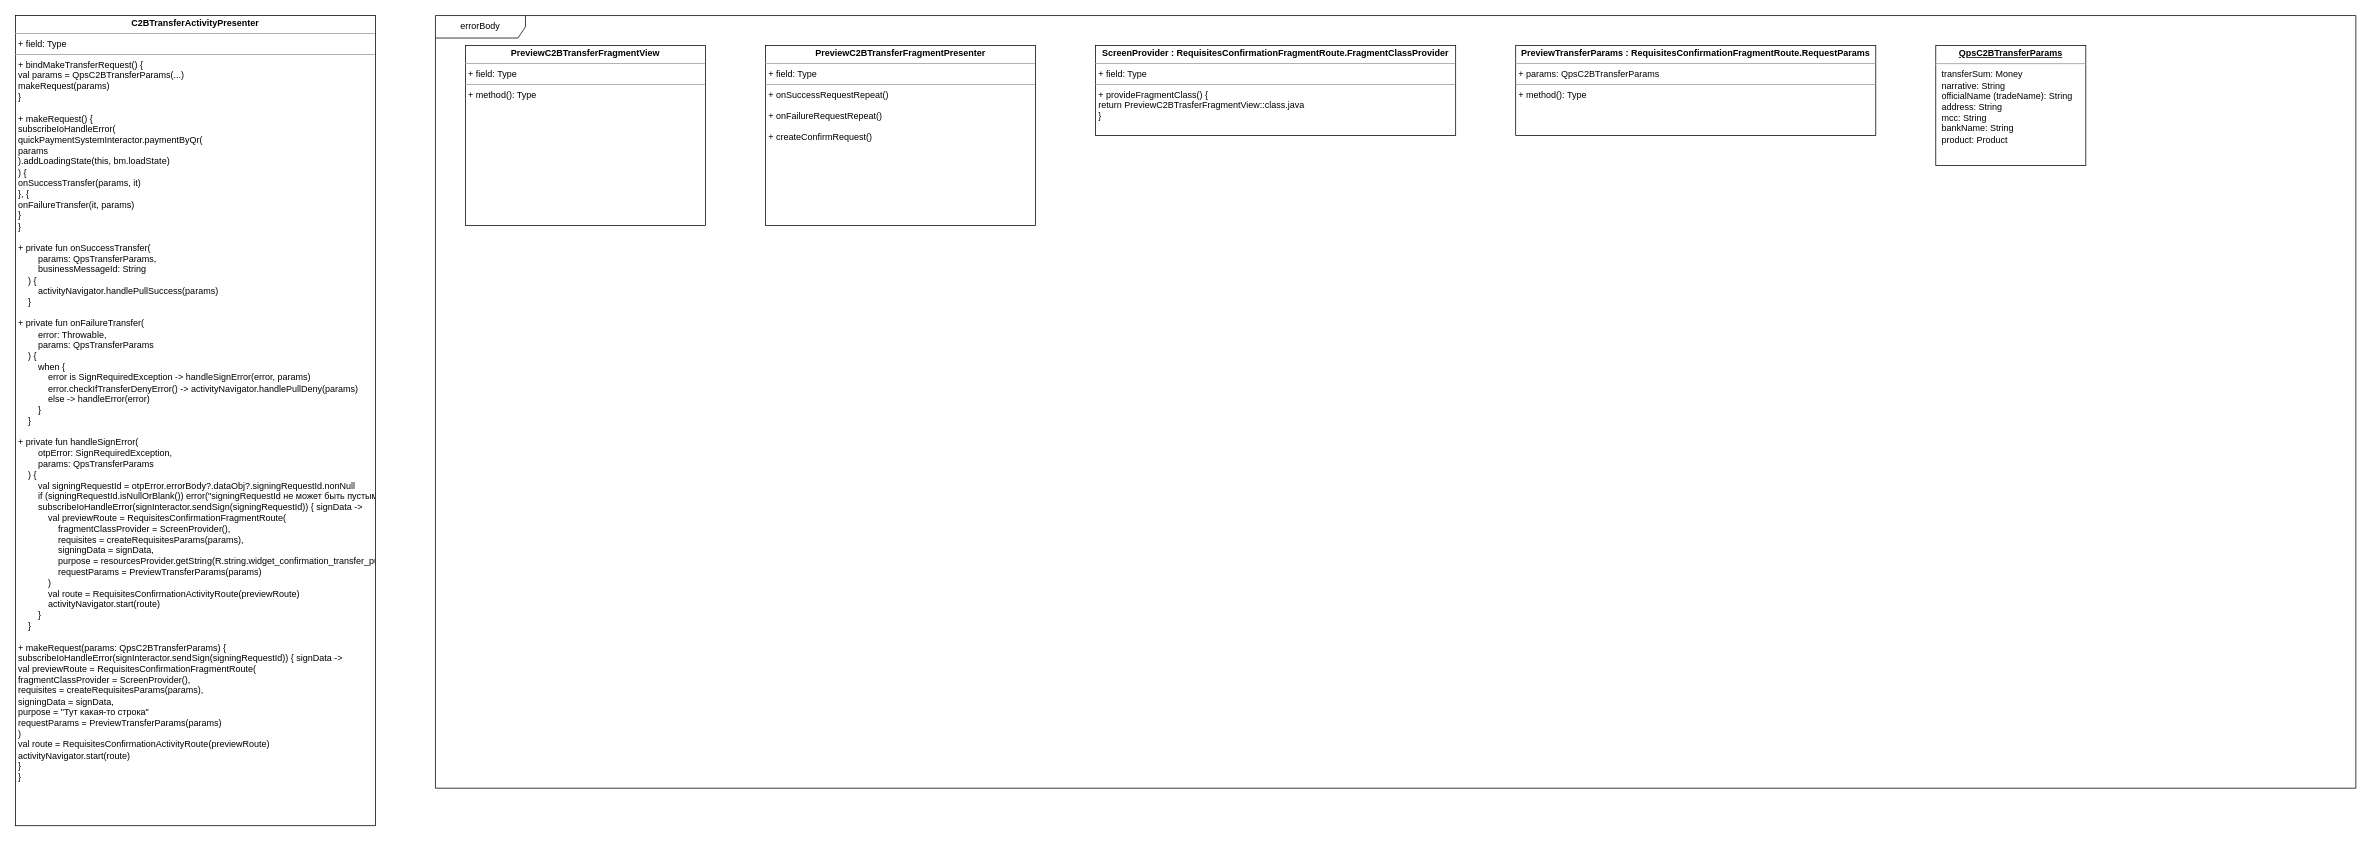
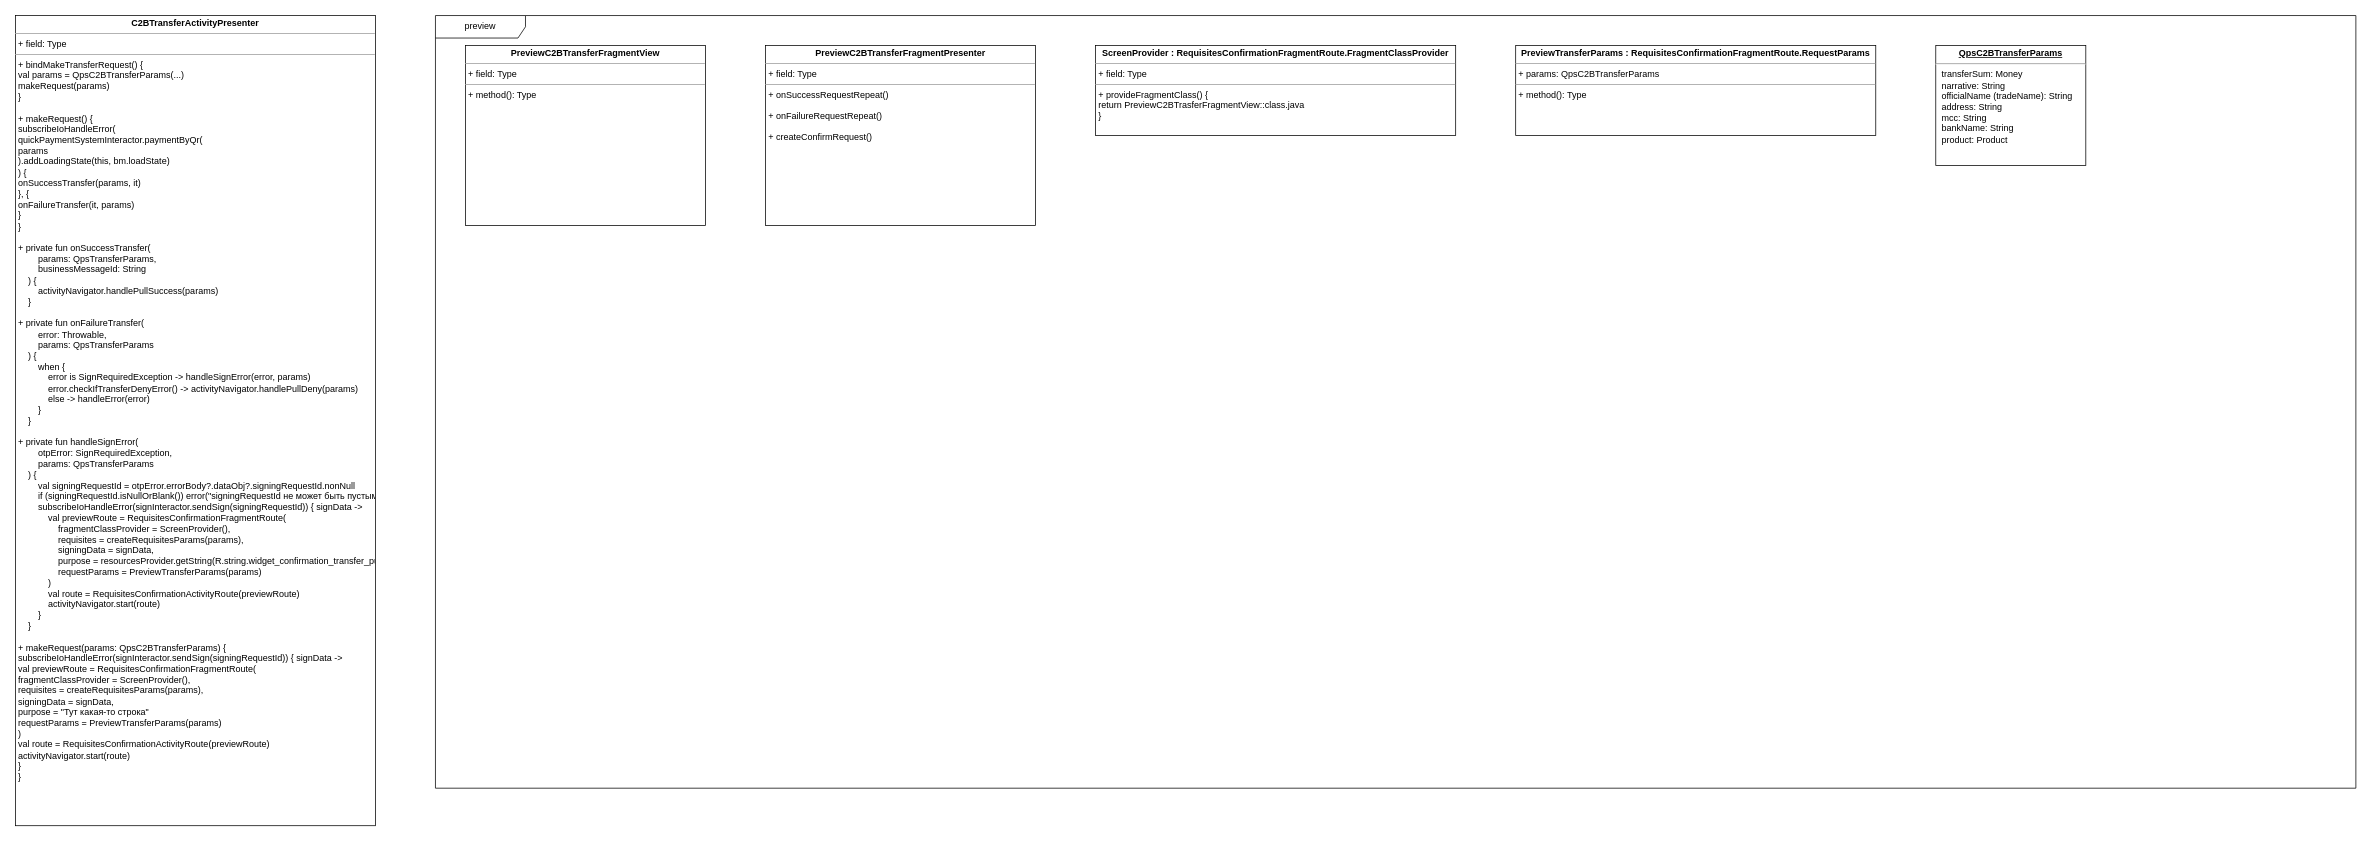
node "errorBody": label "errorBody" -> "preview"
